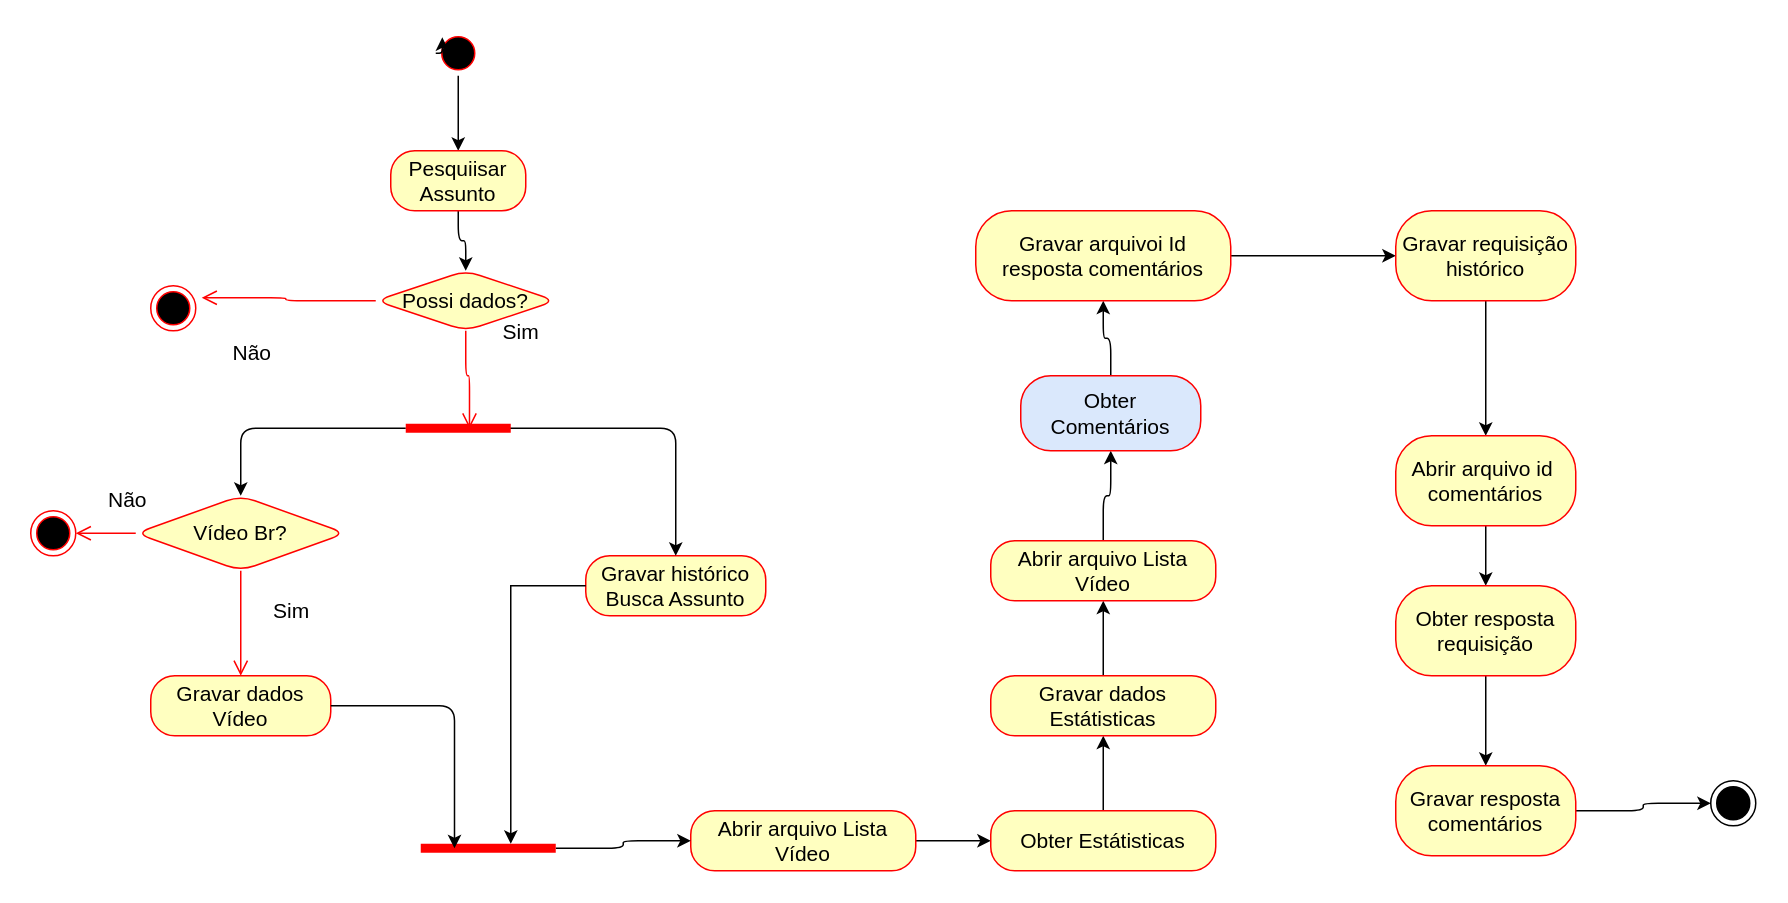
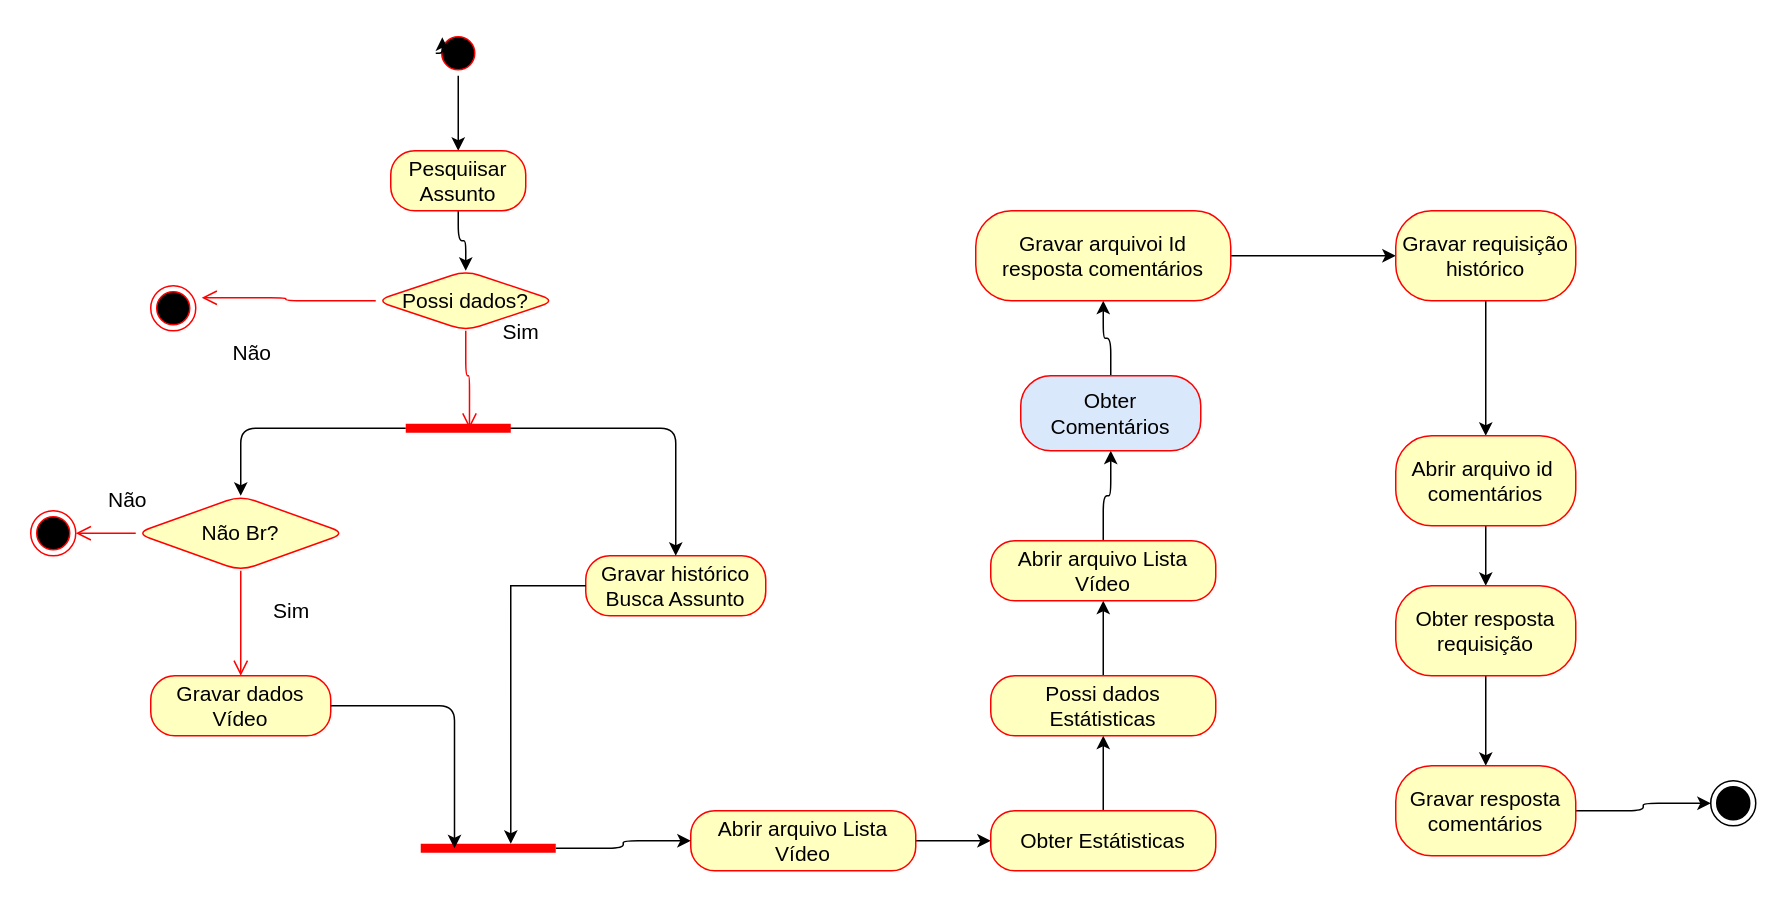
node "Vídeo Br?": label "Vídeo Br?" -> "Não Br?"
node "Gravar dados Estátisticas": label "Gravar dados Estátisticas" -> "Possi dados Estátisticas"
